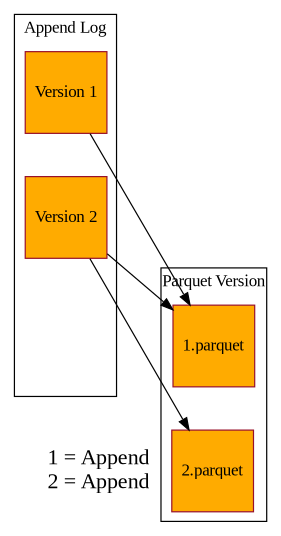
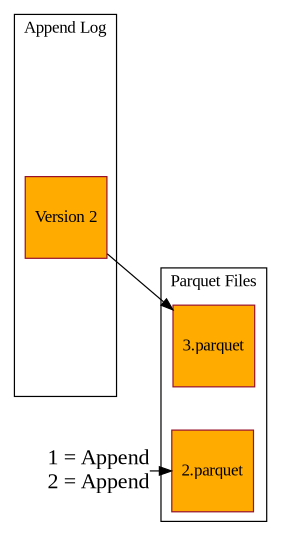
node "Version 1": removed
cluster "Parquet Version": label "Parquet Version" -> "Parquet Files"
edge "Version 2" -> "2.parquet": now "1 = Append 2 = Append" -> "2.parquet"
node "1.parquet": label "1.parquet" -> "3.parquet"
